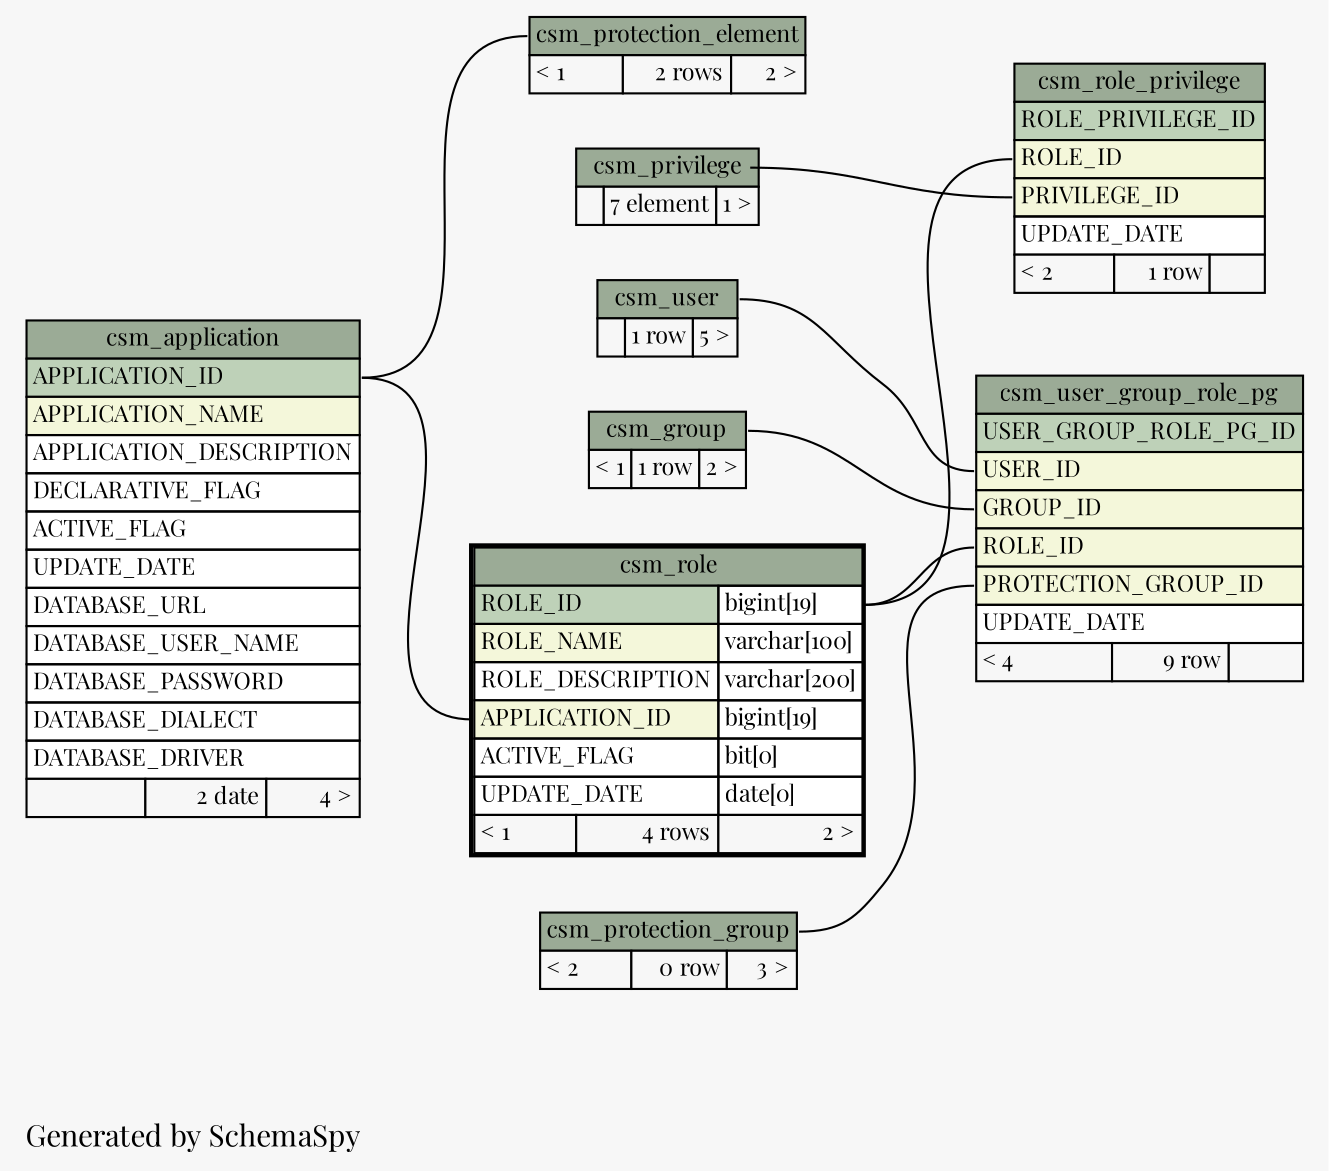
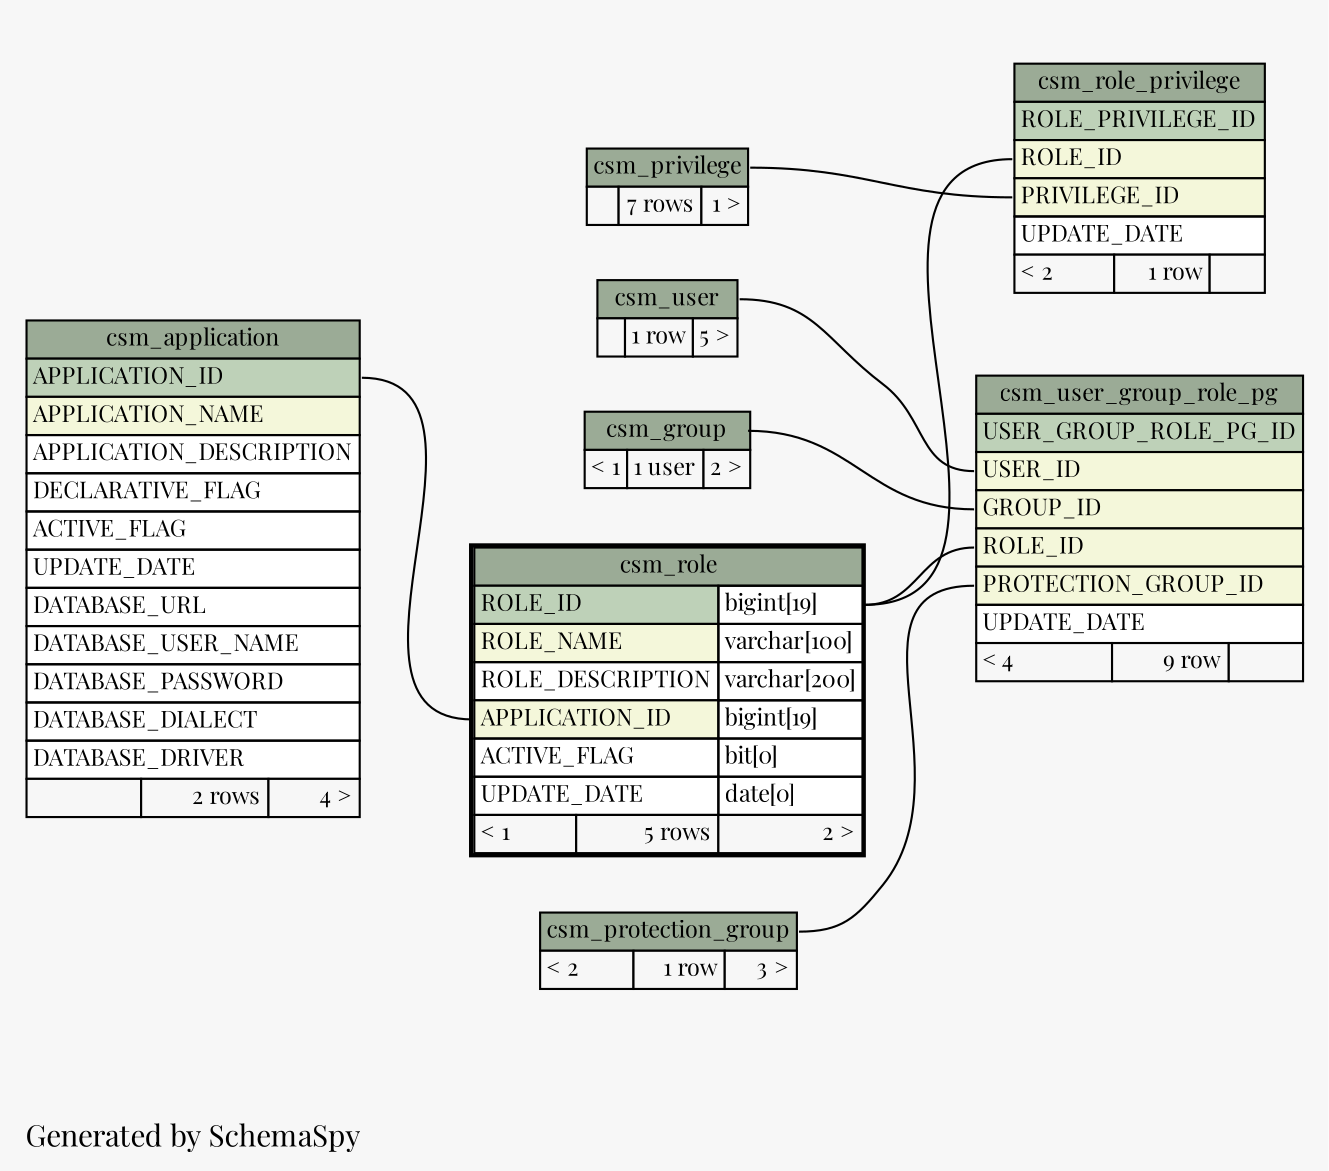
node "csm_protection_element": removed
node "csm_privilege": text "7 element" -> "7 rows"
node "csm_group": text "1 row" -> "1 user"
node "csm_application": text "2 date" -> "2 rows"
node "csm_role": text "4 rows" -> "5 rows"
node "csm_protection_group": text "0 row" -> "1 row"
